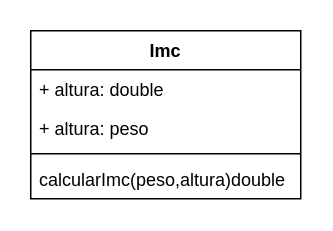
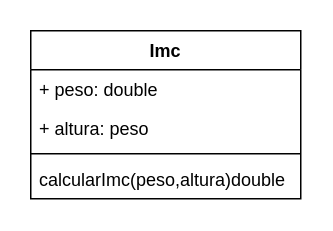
node "+ altura: double": label "+ altura: double" -> "+ peso: double"
